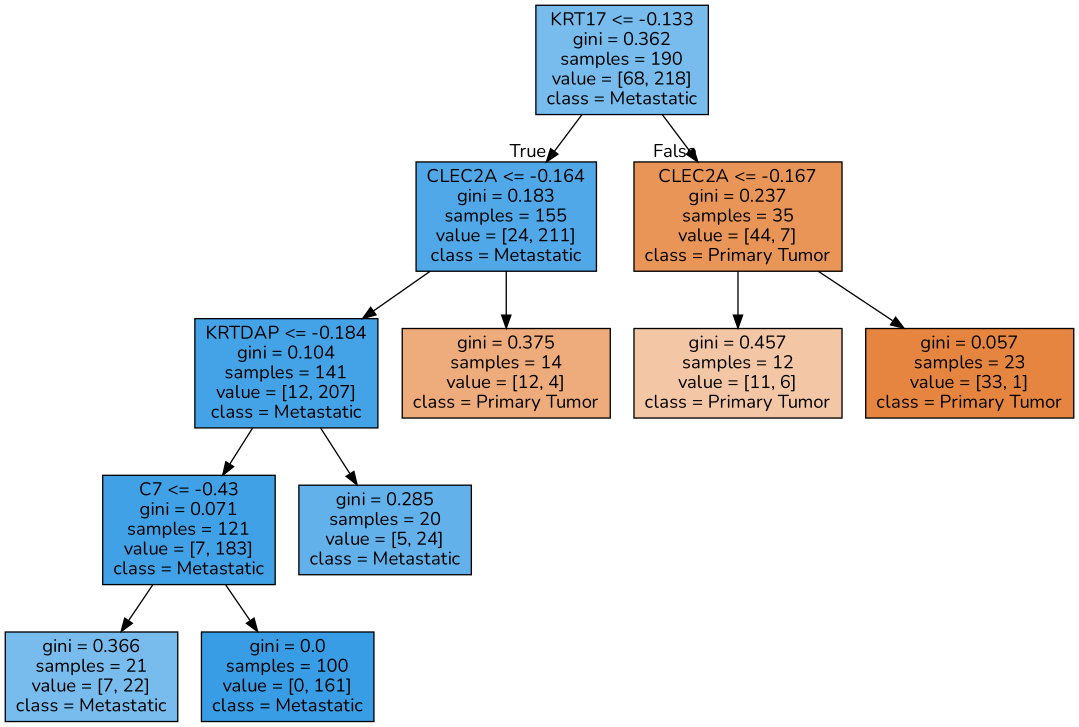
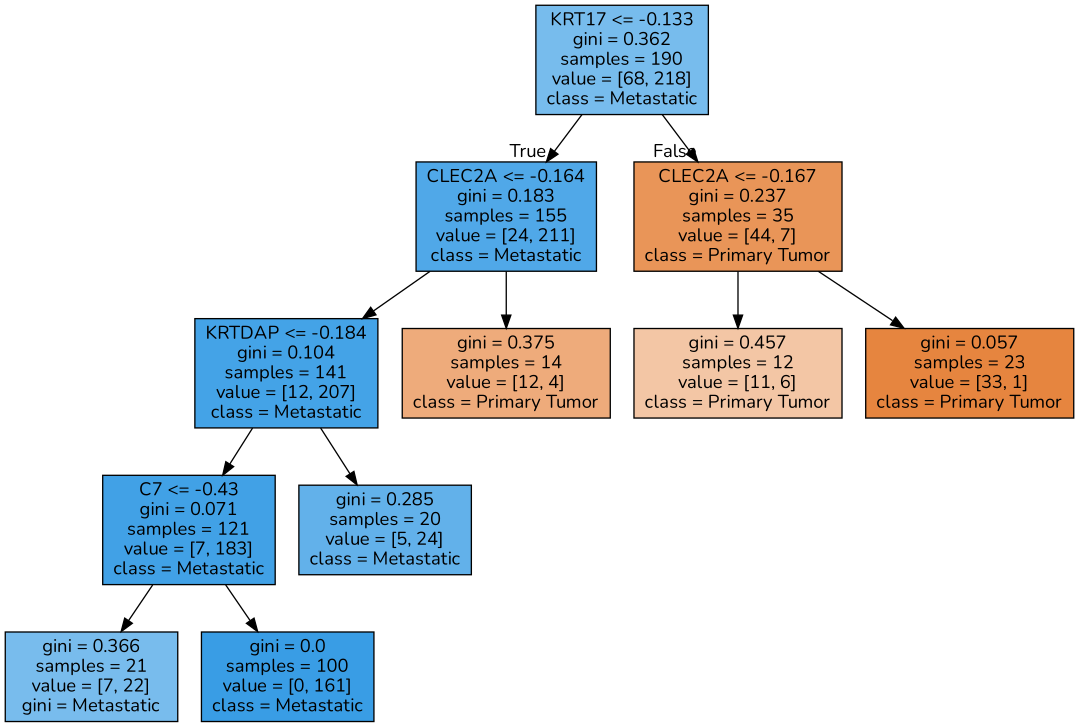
node "gini = 0.366 samples = 21 value = [7, 22] class = Metastatic": label "gini = 0.366 samples = 21 value = [7, 22] class = Metastatic" -> "gini = 0.366 samples = 21 value = [7, 22] gini = Metastatic"
